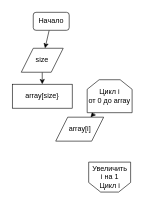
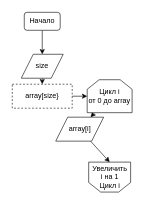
node "Начало": moved (51, 21) -> (42, 21)
node "size": moved (42, 60) -> (42, 66)
node "array[size}": style solid -> dashed
edge "array[size}" -> "Цикл i от 0 до array": added
edge "array[i]" -> "Увеличить i на 1 Цикл i": added
